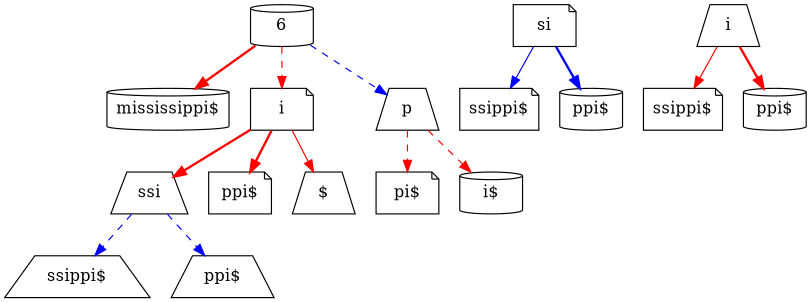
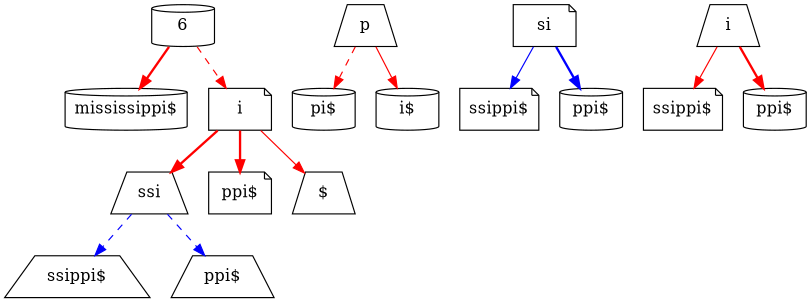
edge "6" -> "p": removed
edge "p" -> "i$": style dashed -> solid
node "pi$": shape note -> cylinder
